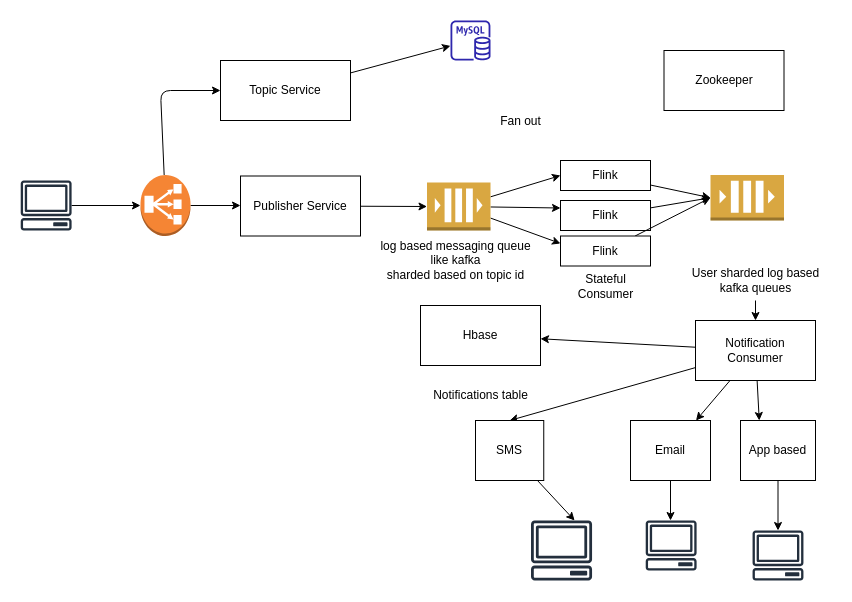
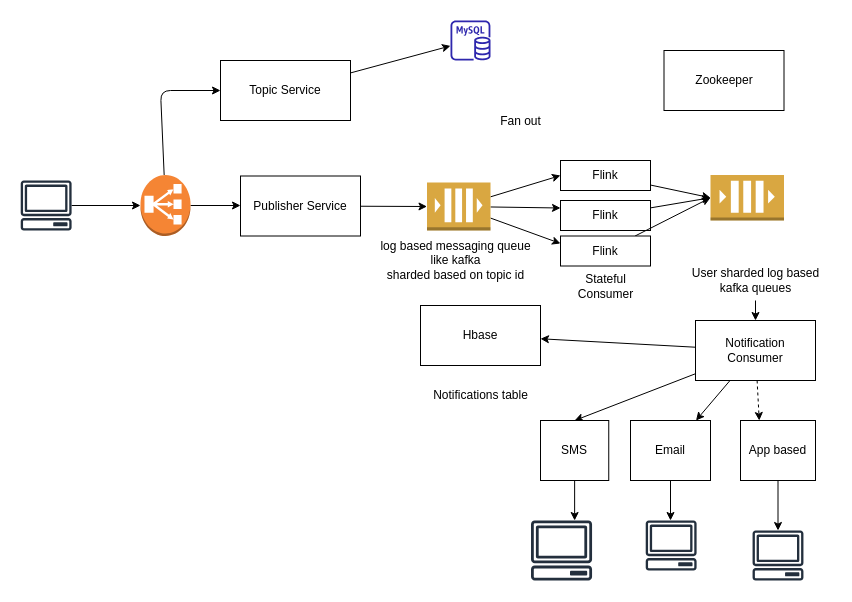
edge "Notification Consumer" -> "App based": style solid -> dashed
node "SMS": moved (510, 451) -> (575, 451)
